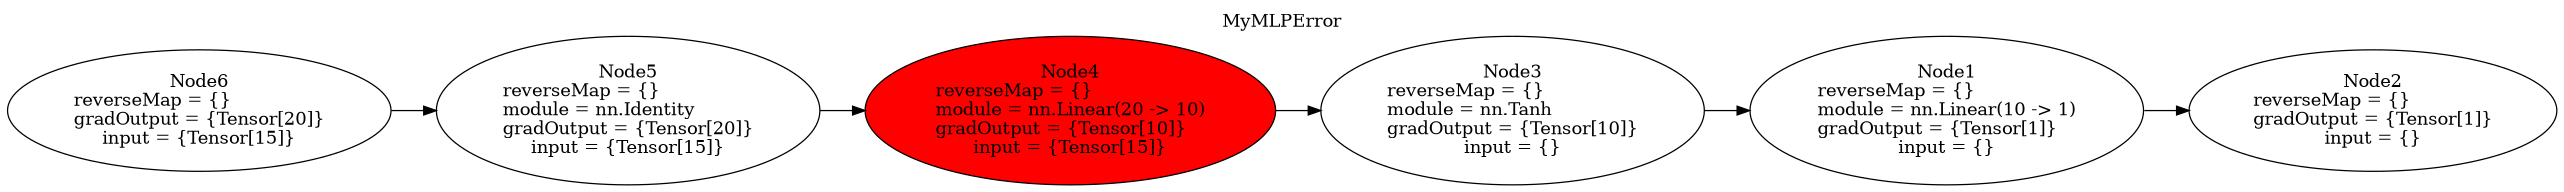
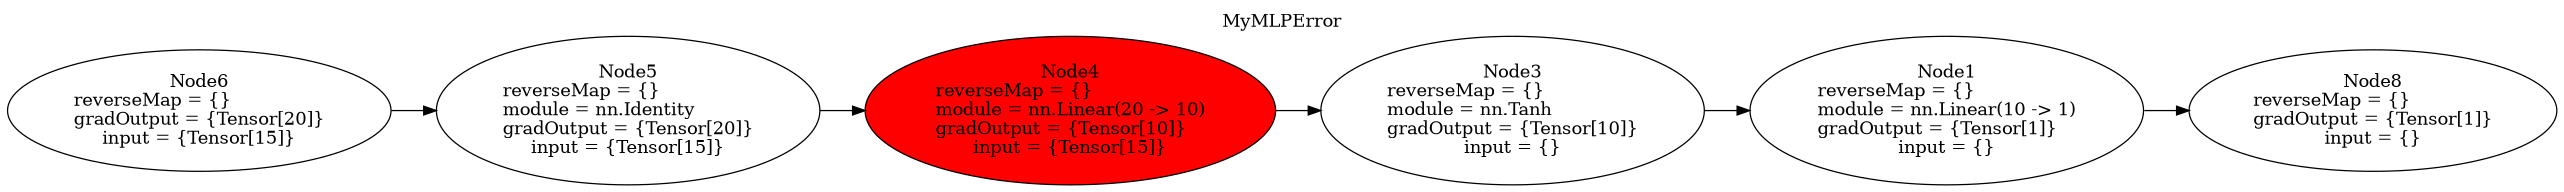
node "Node2 reverseMap = {} gradOutput = {Tensor[1]} input = {}": label "Node2 reverseMap = {} gradOutput = {Tensor[1]} input = {}" -> "Node8 reverseMap = {} gradOutput = {Tensor[1]} input = {}"
